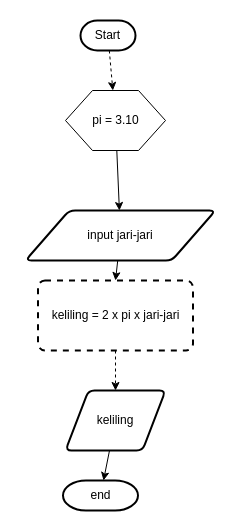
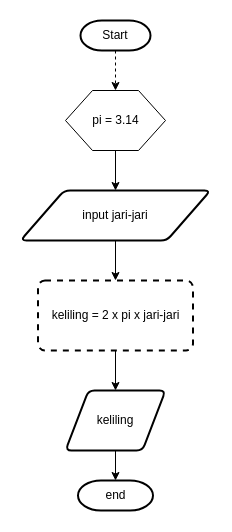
node "Start": size 55x30 -> 70x30
node "pi = 3.10": label "pi = 3.10" -> "pi = 3.14"
node "input jari-jari": moved (121, 236) -> (116, 216)
edge "keliling = 2 x pi x jari-jari" -> "keliling": style dashed -> solid
node "end": moved (101, 496) -> (116, 496)
